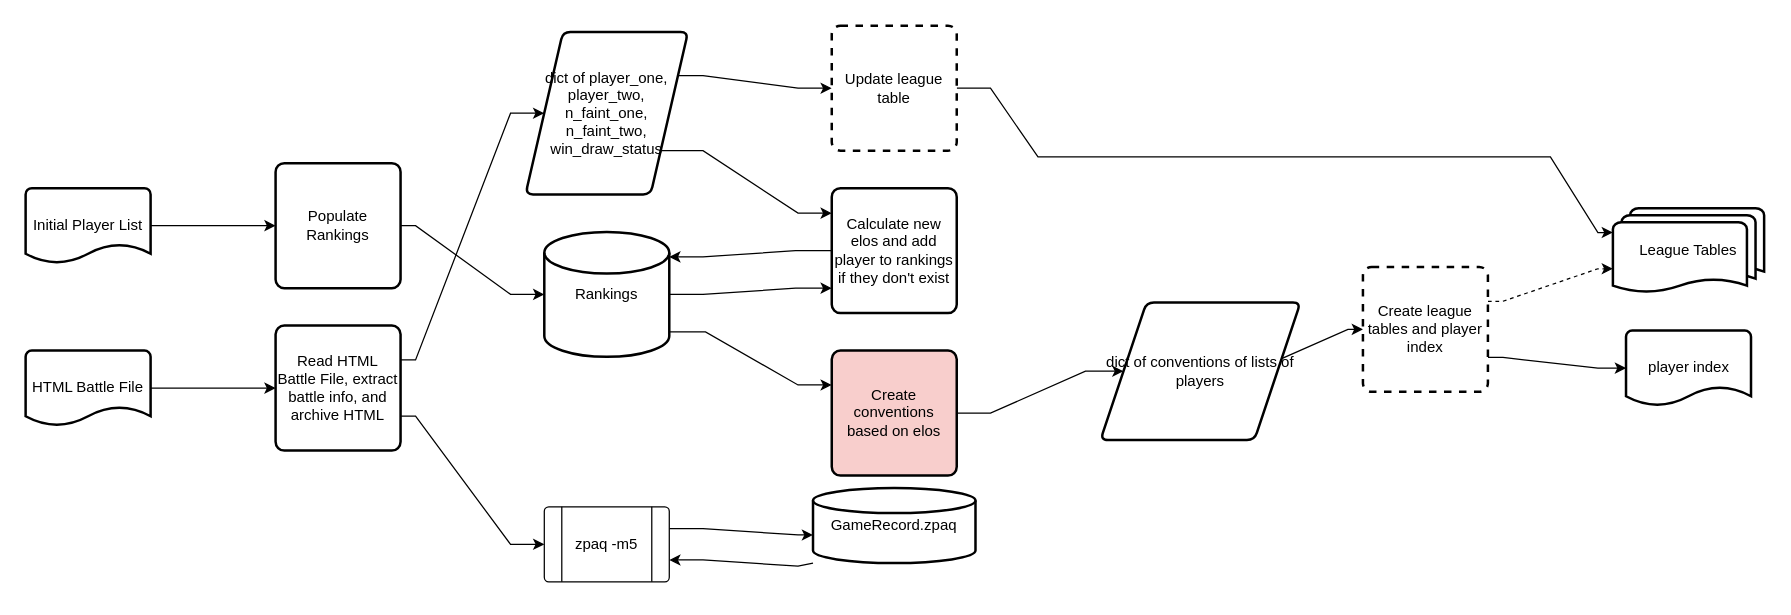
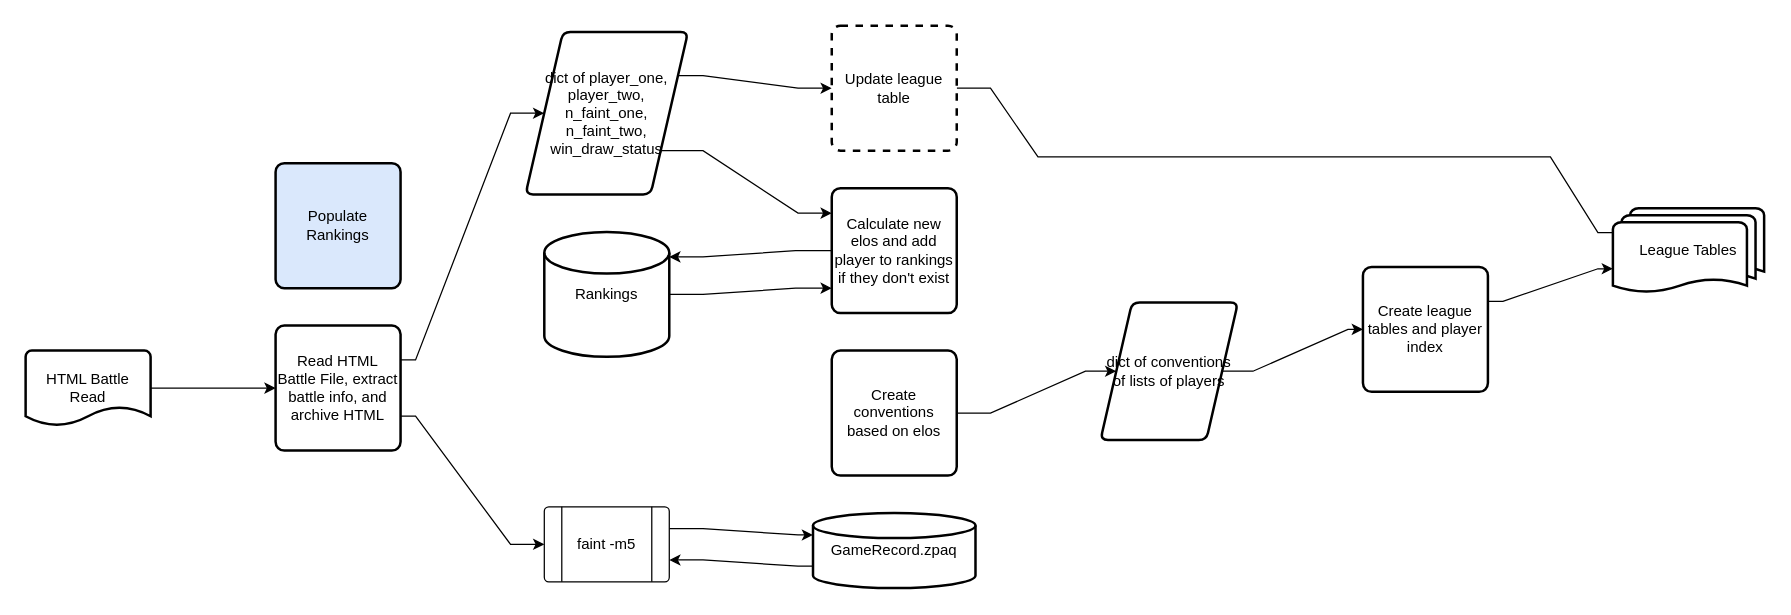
node "Initial Player List": removed
edge "Initial Player List" -> "Populate Rankings": removed
node "Populate Rankings": fillcolor #ffffff -> #dae8fc
edge "Update league table" -> "League Tables": arrowhead classic -> none
edge "Populate Rankings" -> "Rankings": removed
edge "Create league tables and player index" -> "League Tables": style dashed -> solid
node "Create league tables and player index": style dashed -> solid
edge "Rankings" -> "Create conventions based on elos": removed
edge "Create league tables and player index" -> "player index": removed
node "player index": removed
node "dict of conventions of lists of players": size 200x138 -> 138x138
node "HTML Battle File": label "HTML Battle File" -> "HTML Battle Read"
node "Create conventions based on elos": fillcolor #f8cecc -> #ffffff
node "GameRecord.zpaq": moved (894, 526) -> (894, 551)
node "zpaq -m5": label "zpaq -m5" -> "faint -m5"
